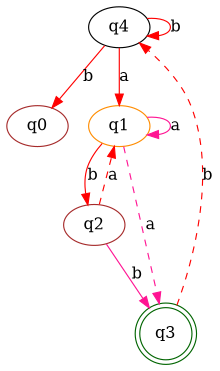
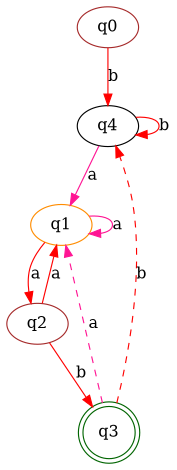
edge "q4" -> "q1": color red -> deeppink
edge "q4" -> "q0": reversed
edge "q1" -> "q2": label "b" -> "a"
edge "q2" -> "q1": style dashed -> solid
edge "q1" -> "q3": reversed
edge "q2" -> "q3": color deeppink -> red
